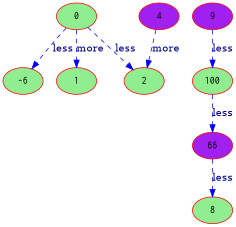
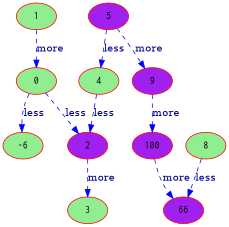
node "5": added
node "4": fillcolor purple -> lightgreen
edge "0" -> "1": reversed
edge "4" -> "2": label "more" -> "less"
edge "9" -> "100": label "less" -> "more"
node "2": fillcolor lightgreen -> purple
node "100": fillcolor lightgreen -> purple
edge "100" -> "66": label "less" -> "more"
edge "66" -> "8": reversed
node "3": added
